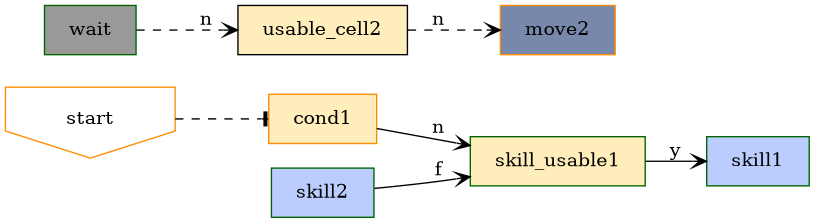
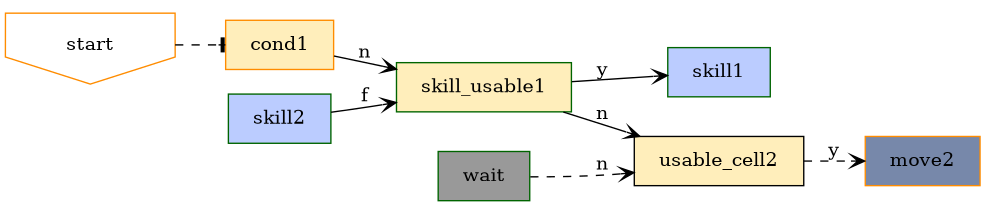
edge "usable_cell2" -> "move2": label "n" -> "y"
edge "skill_usable1" -> "usable_cell2": added, label "n"
